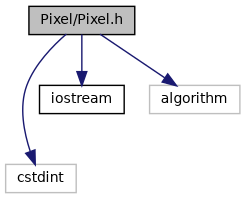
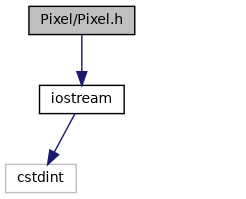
edge "Pixel/Pixel.h" -> "cstdint": now "iostream" -> "cstdint"
node "algorithm": removed
